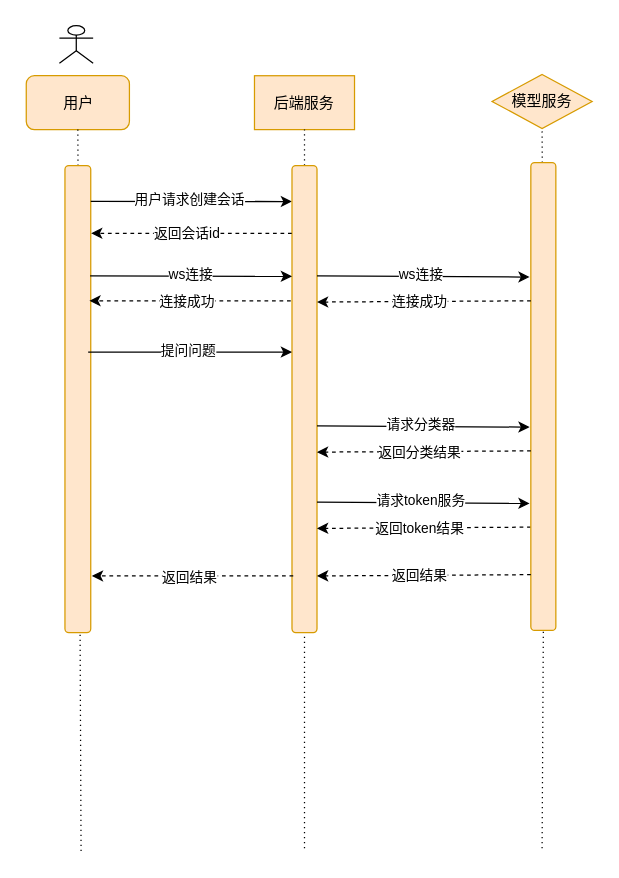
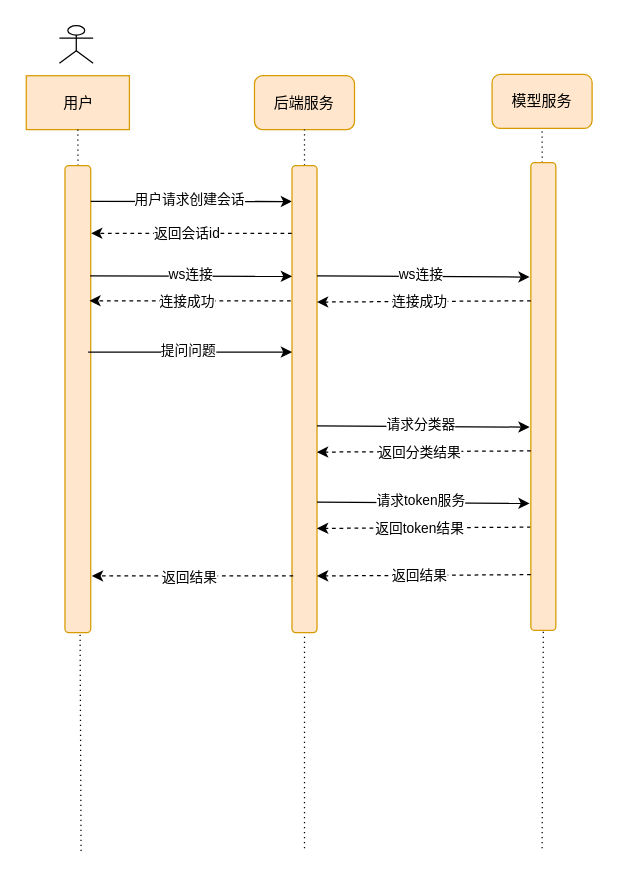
node "模型服务": shape diamond -> rounded rectangle
node "用户": shape rounded rectangle -> rectangle
node "后端服务": shape rectangle -> rounded rectangle
